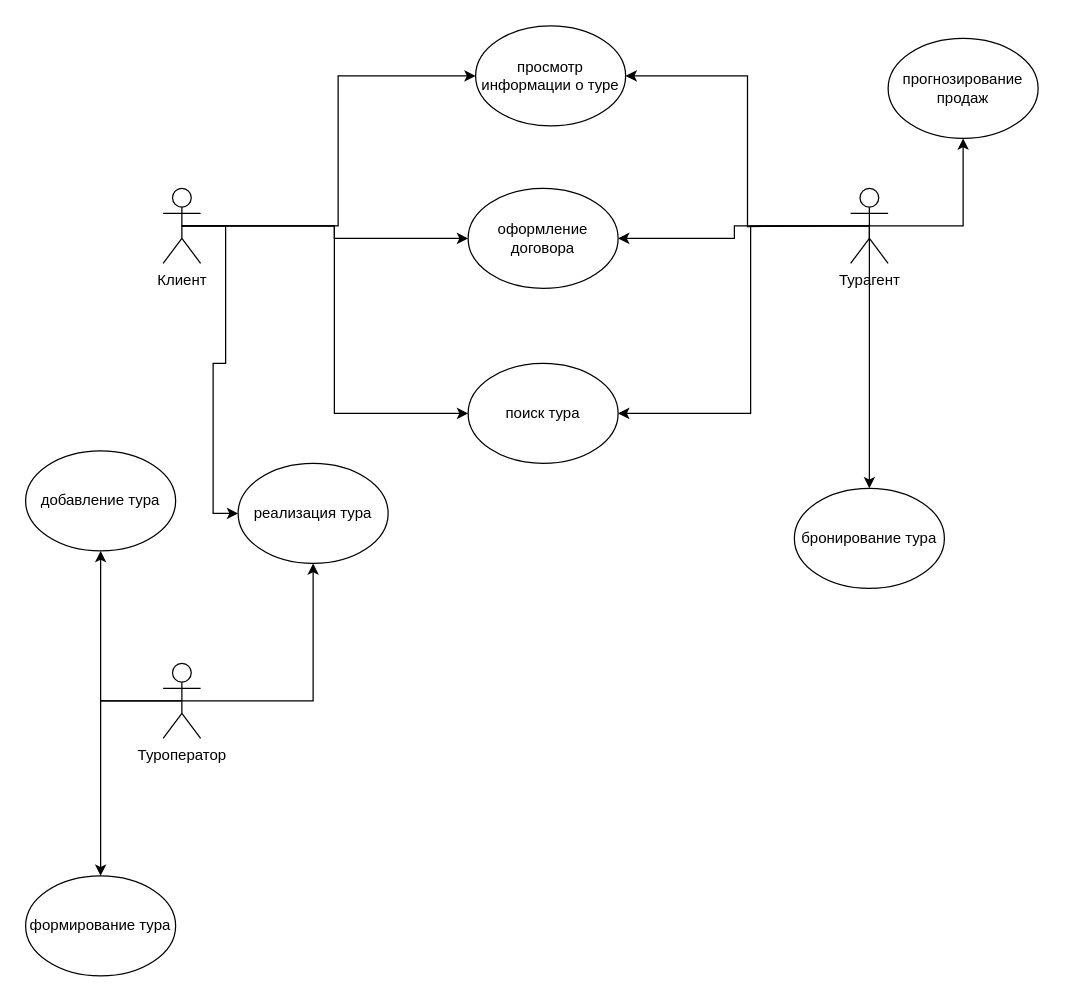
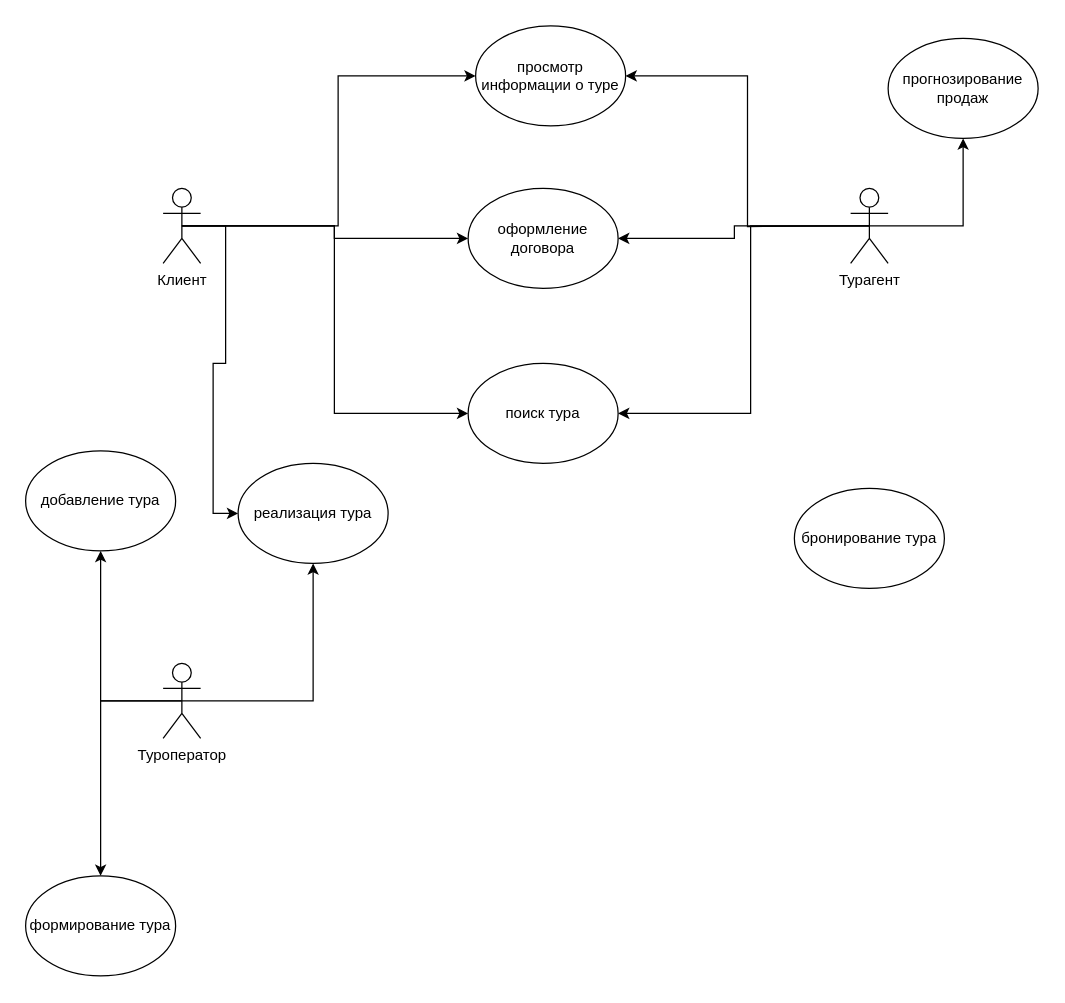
edge "Турагент" -> "бронирование тура": removed
